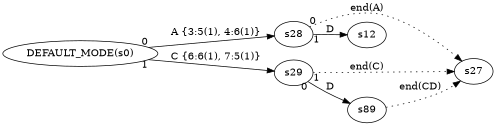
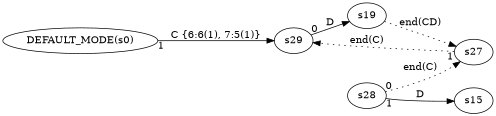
edge "s28" -> "s27": label "end(A)" -> "end(C)"
node "s12": label "s12" -> "s15"
edge "DEFAULT_MODE(s0)" -> "s28": removed, label "A {3:5(1), 4:6(1)}"
edge "s29" -> "s27": reversed
node "s89": label "s89" -> "s19"
